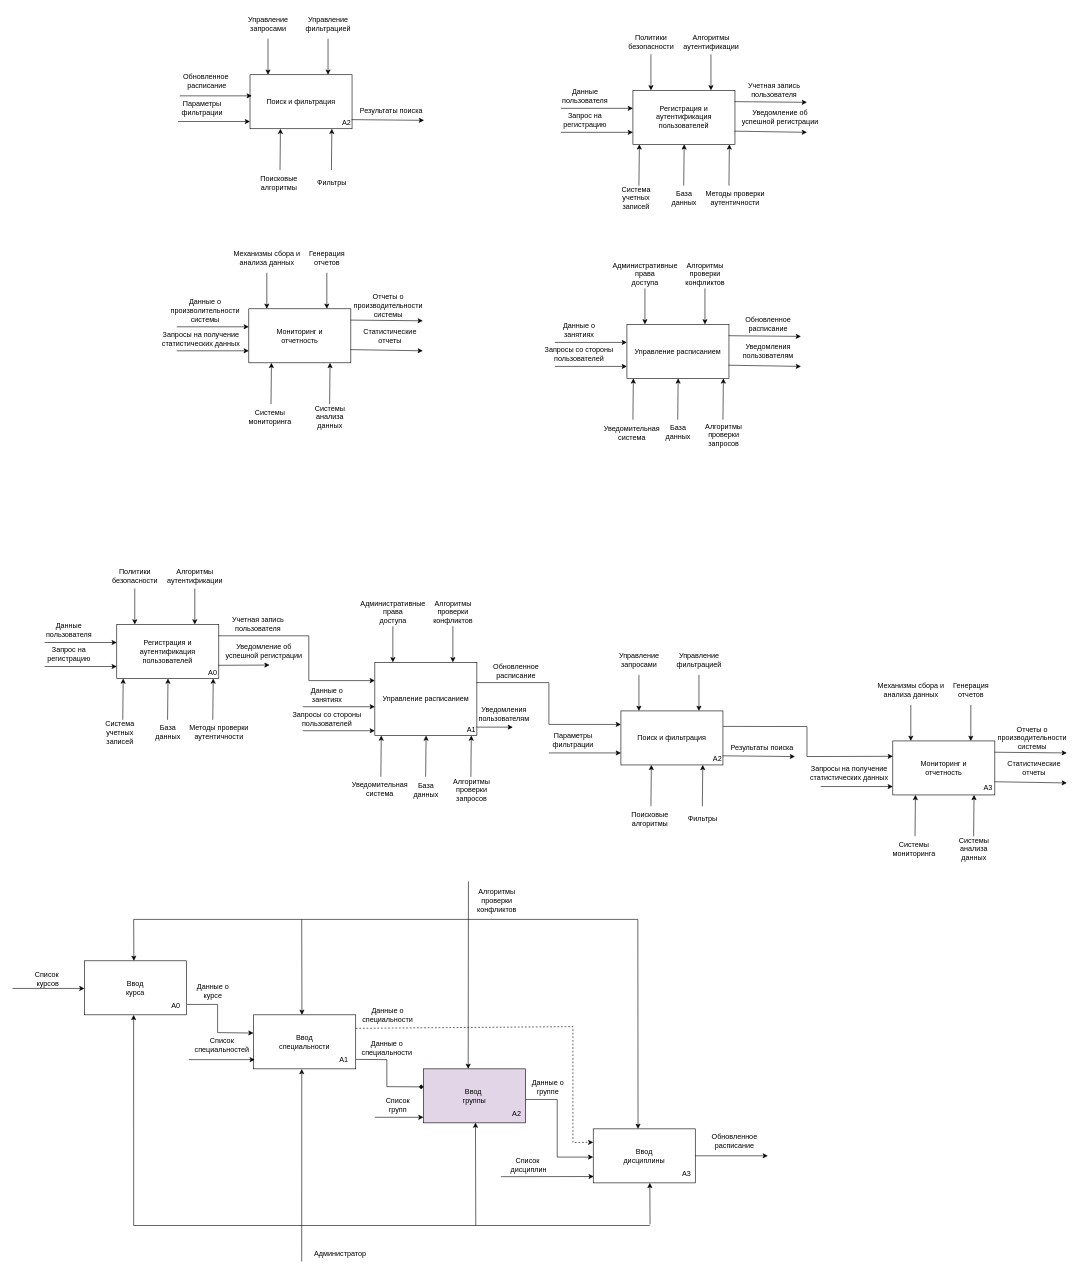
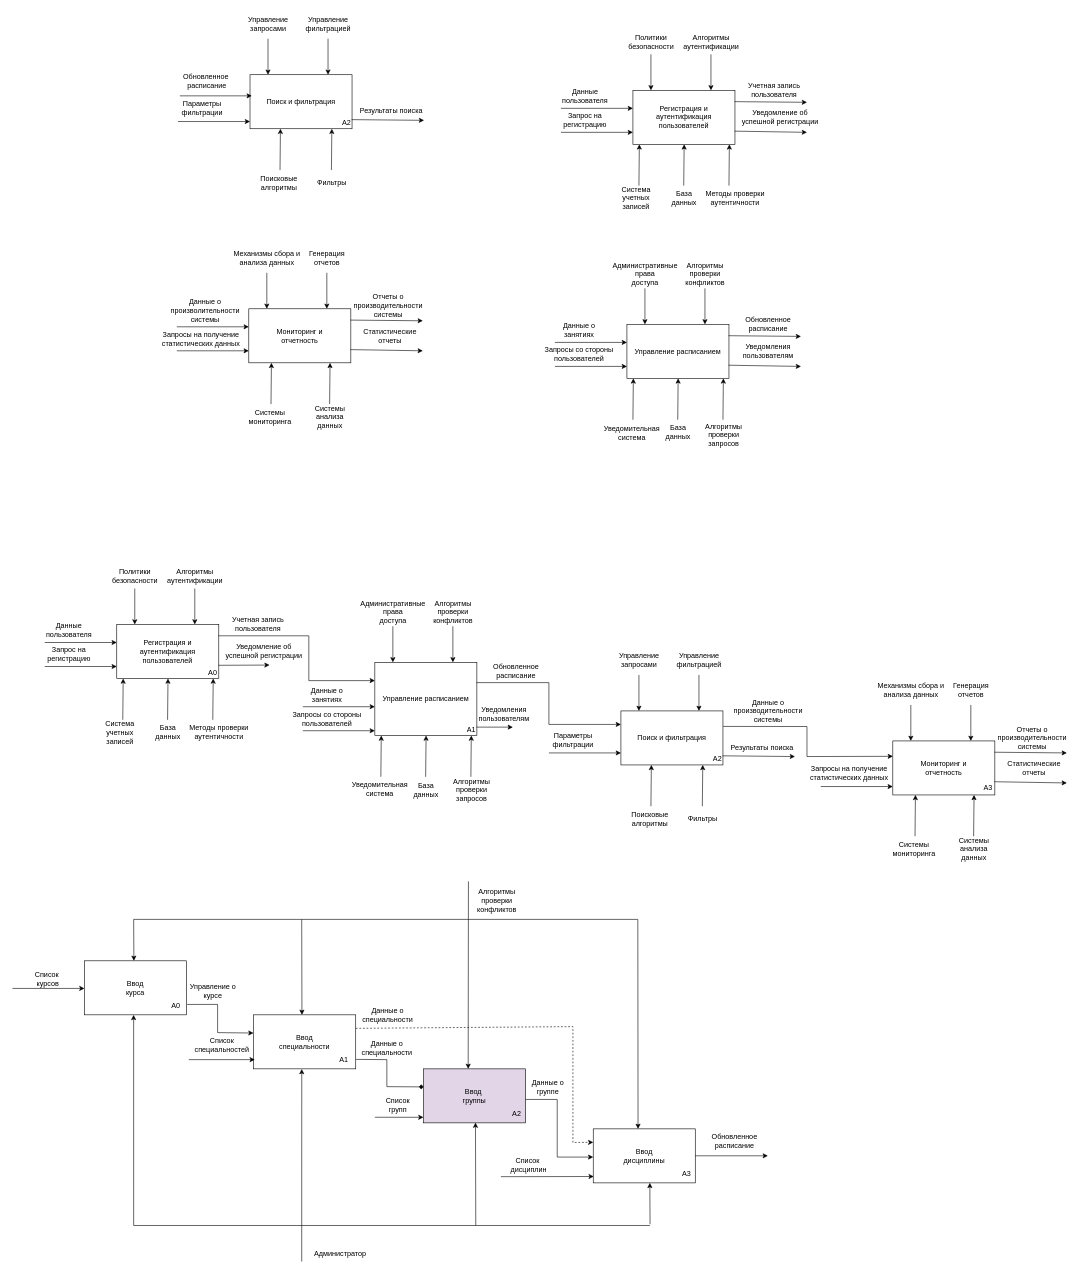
node "Данные о производительности системы": added
node "Данные о курсе": label "Данные о курсе" -> "Управление о курсе"
